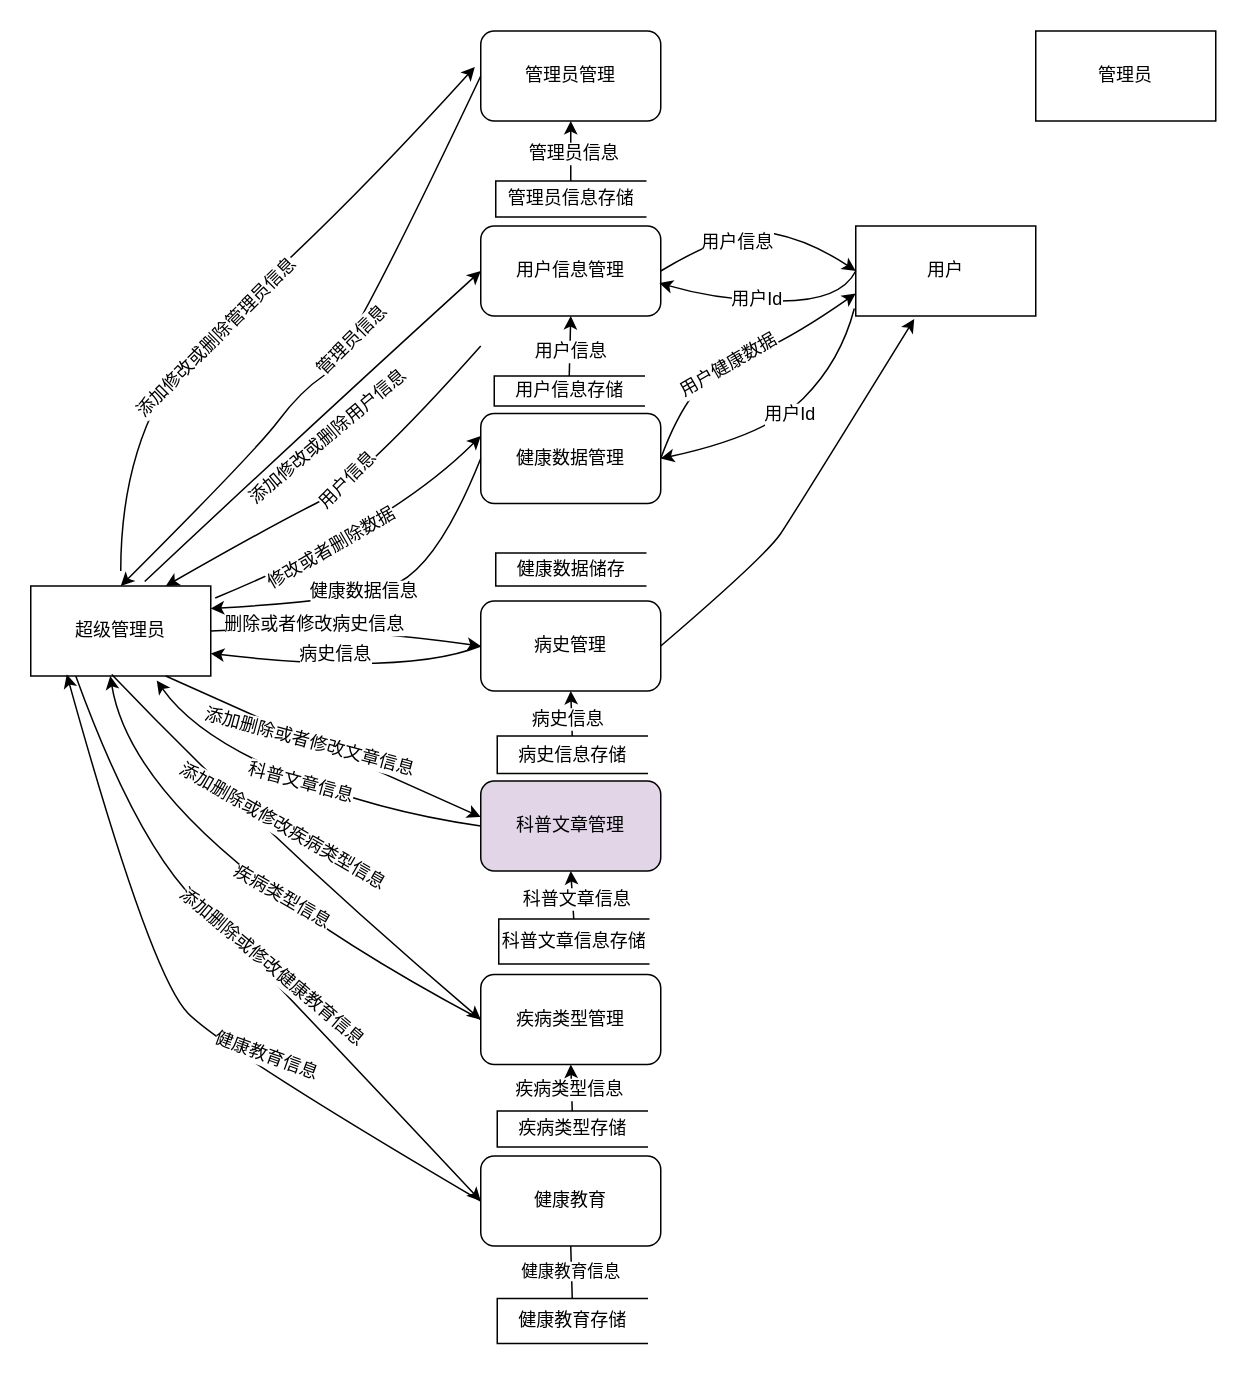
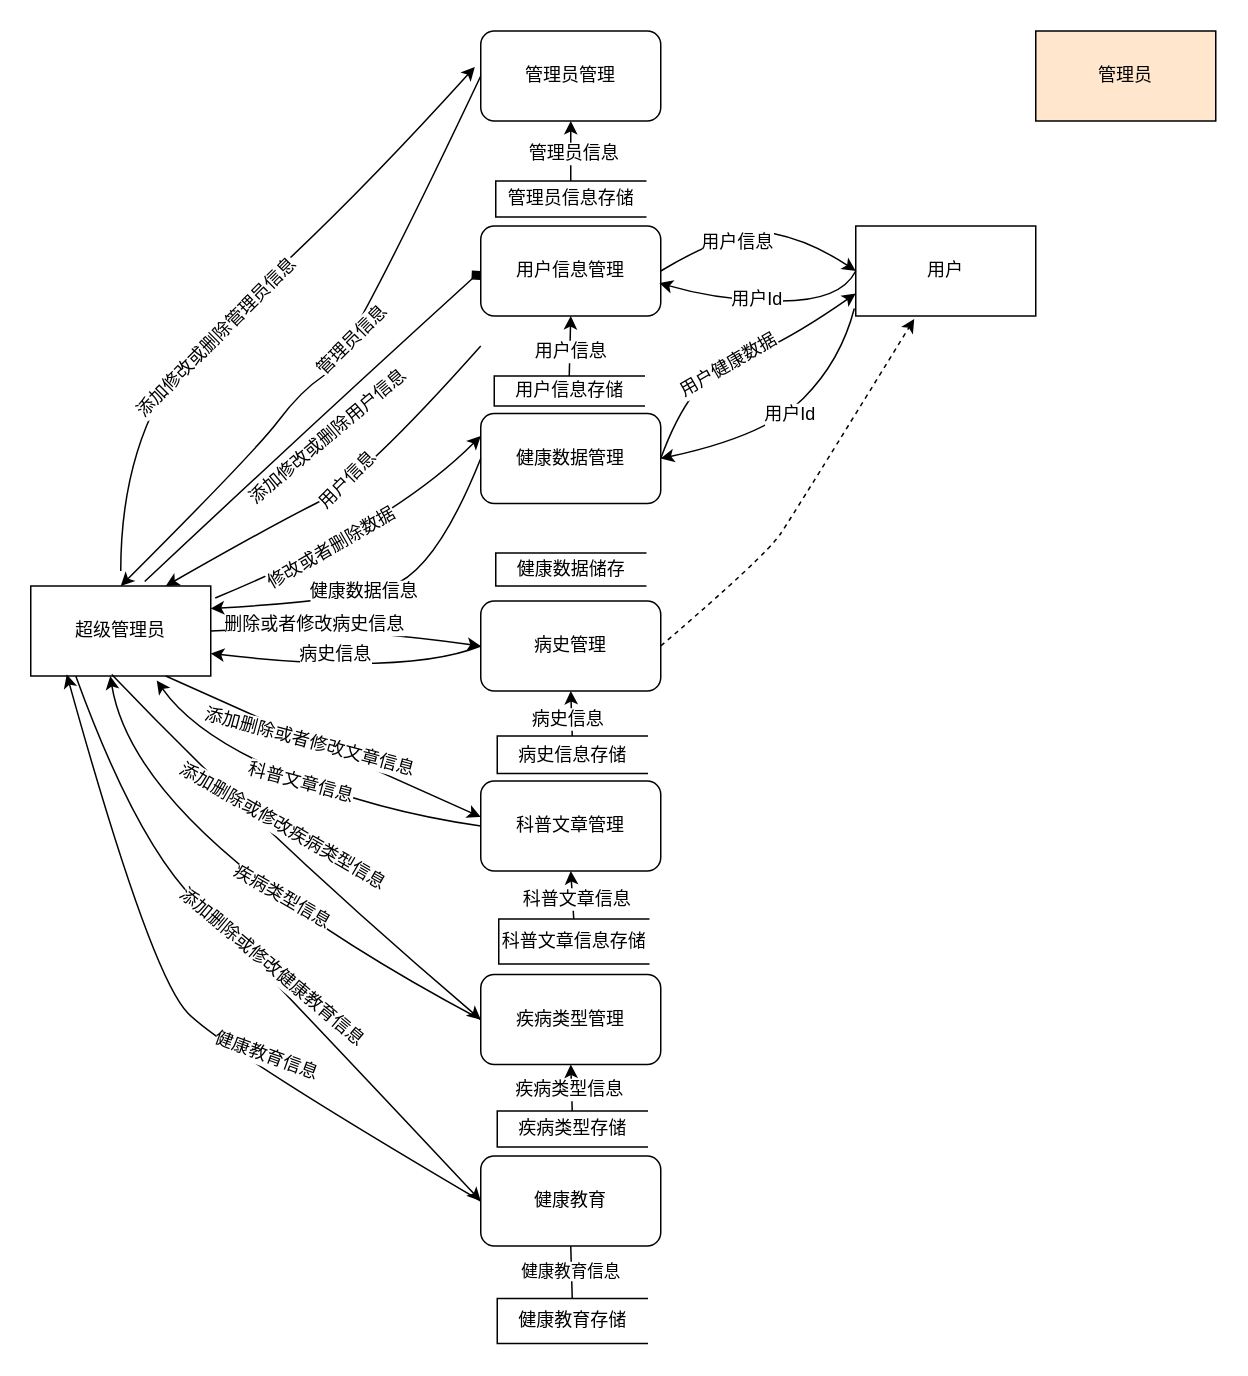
node "管理员": fillcolor #ffffff -> #ffe6cc
edge "超级管理员" -> "用户信息管理": arrowhead classic -> diamond
edge "病史管理" -> "用户": style solid -> dashed
node "科普文章管理": fillcolor #e1d5e7 -> #ffffff
